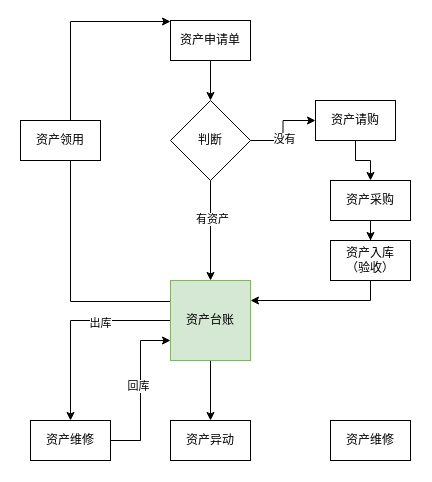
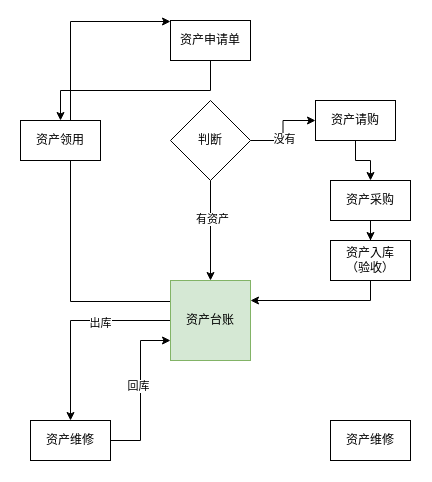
edge "资产申请单" -> "判断": now "资产申请单" -> "资产领用"
edge "资产台账" -> "资产异动": removed
node "资产异动": removed
